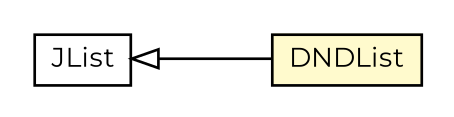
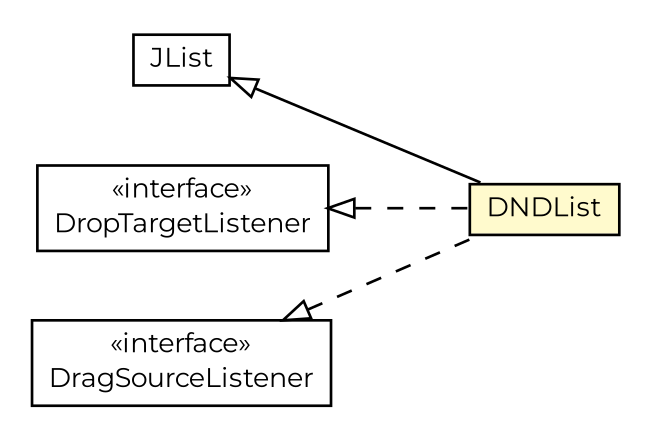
node "DropTargetListener": added
node "DragSourceListener": added
